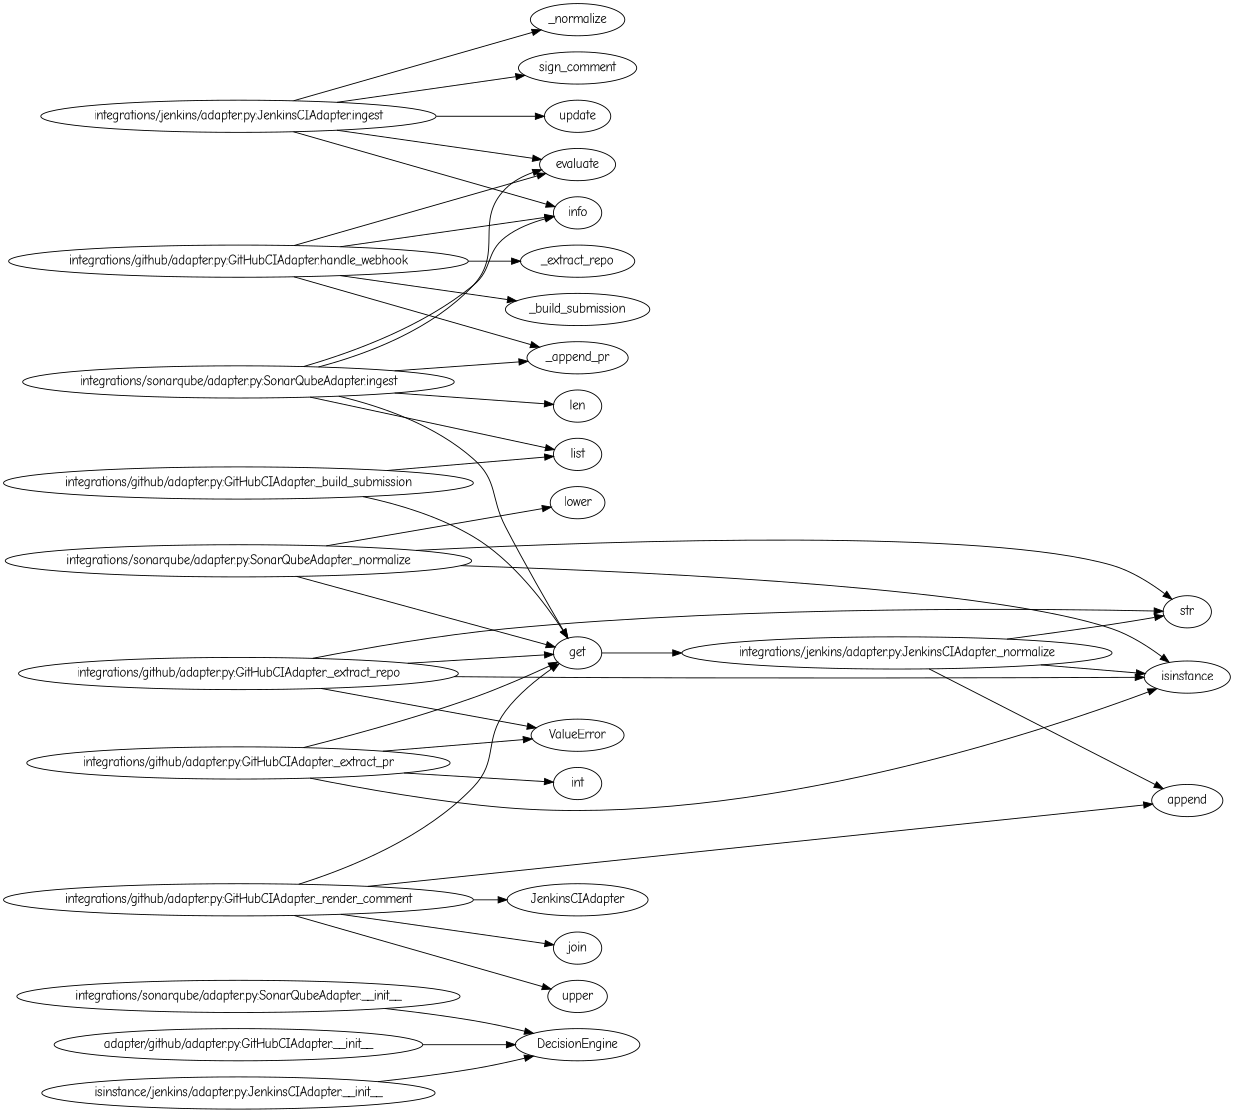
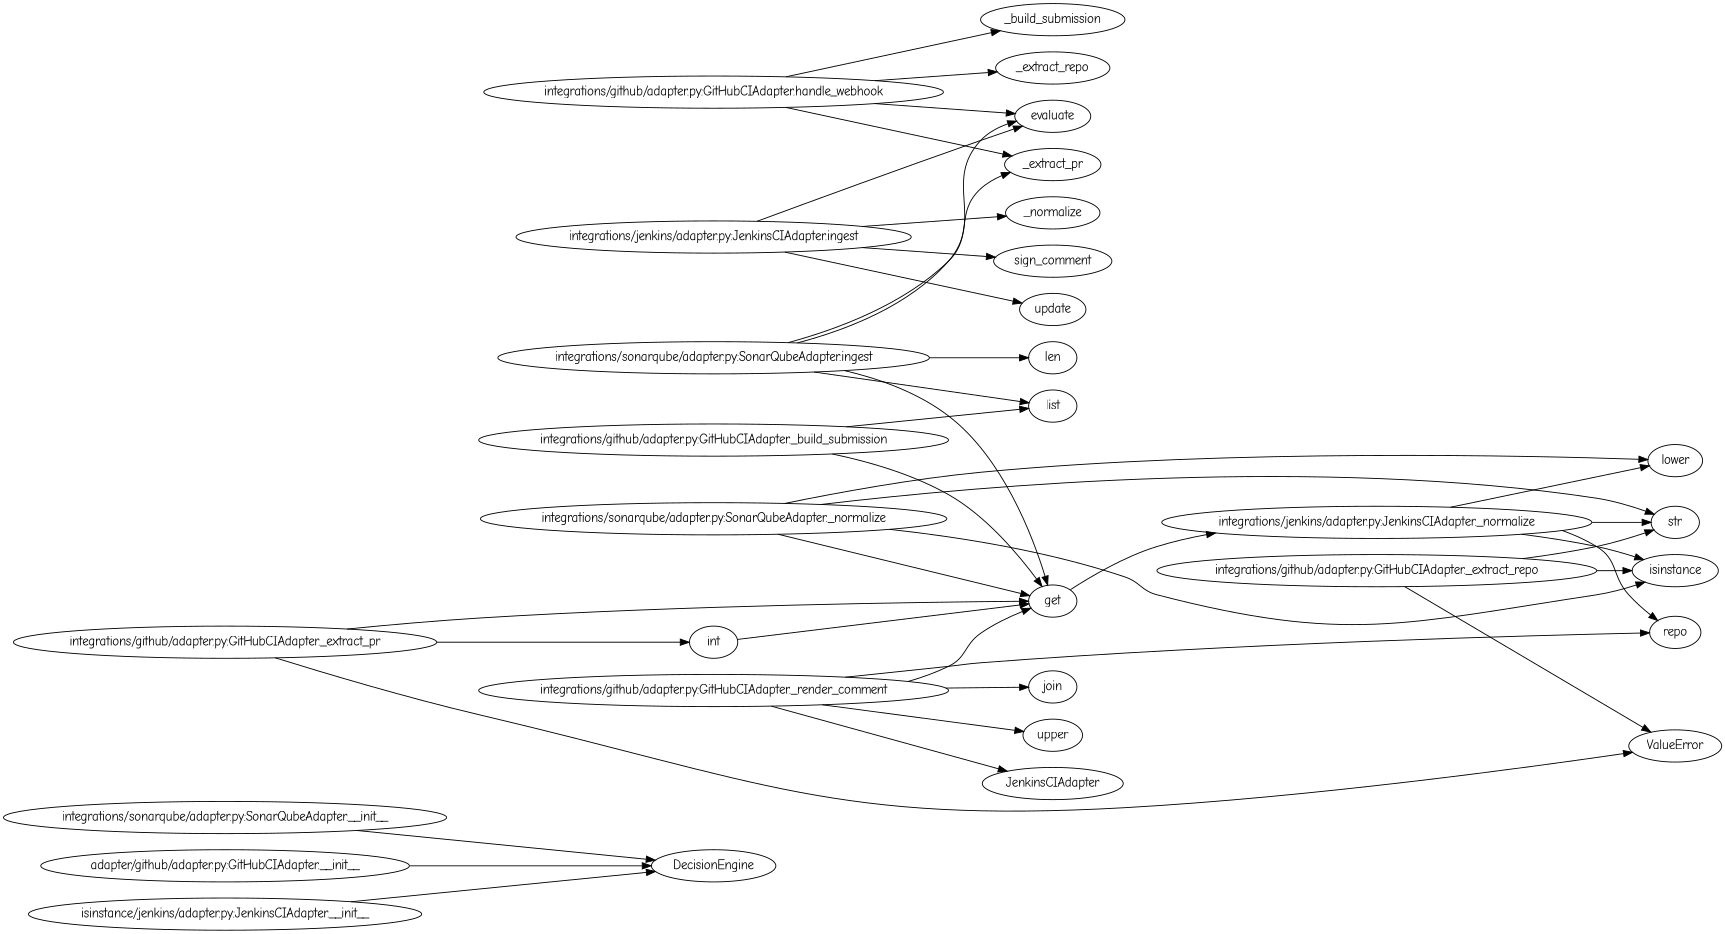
node "info": removed
node "_append_pr": label "_append_pr" -> "_extract_pr"
edge "integrations/jenkins/adapter.py:JenkinsCIAdapter._normalize" -> "lower": added
edge "integrations/github/adapter.py:GitHubCIAdapter._extract_repo" -> "get": now "int" -> "get"
edge "integrations/github/adapter.py:GitHubCIAdapter._extract_pr" -> "isinstance": removed
node "append": label "append" -> "repo"
